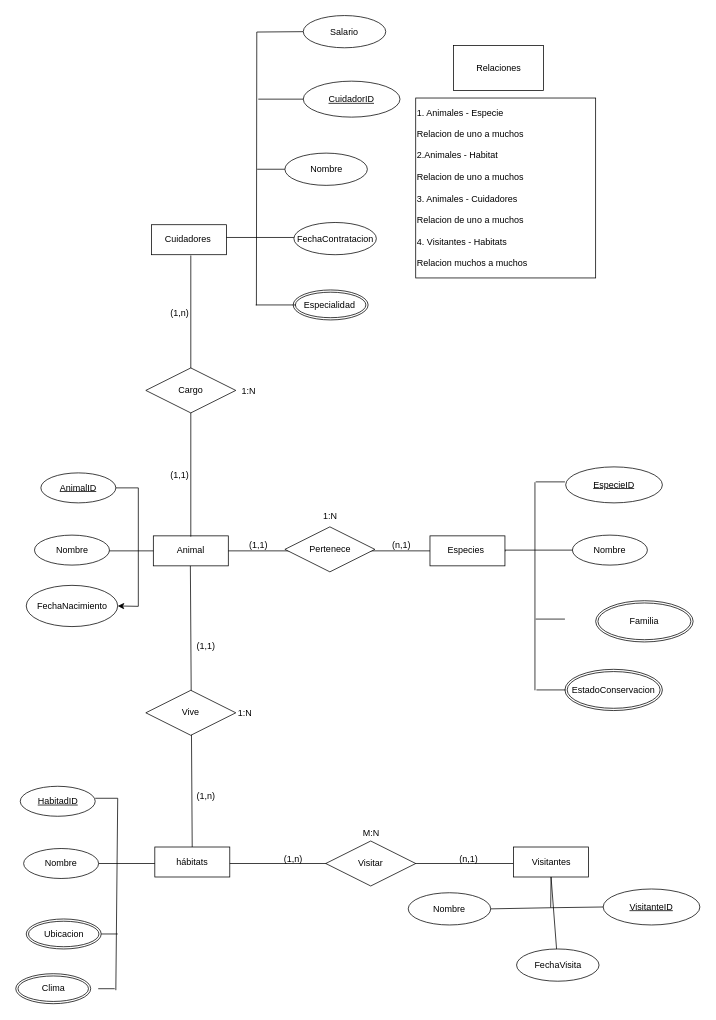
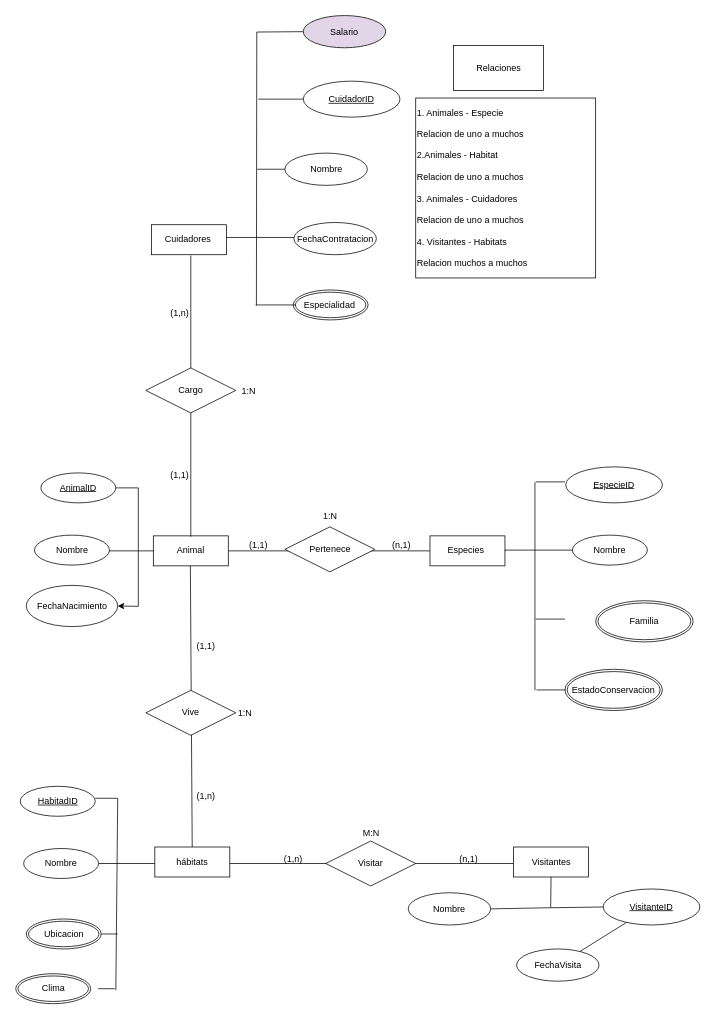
node "Salario": fillcolor #ffffff -> #e1d5e7
edge "Visitantes" -- "FechaVisita": now "VisitanteID" -- "FechaVisita"
